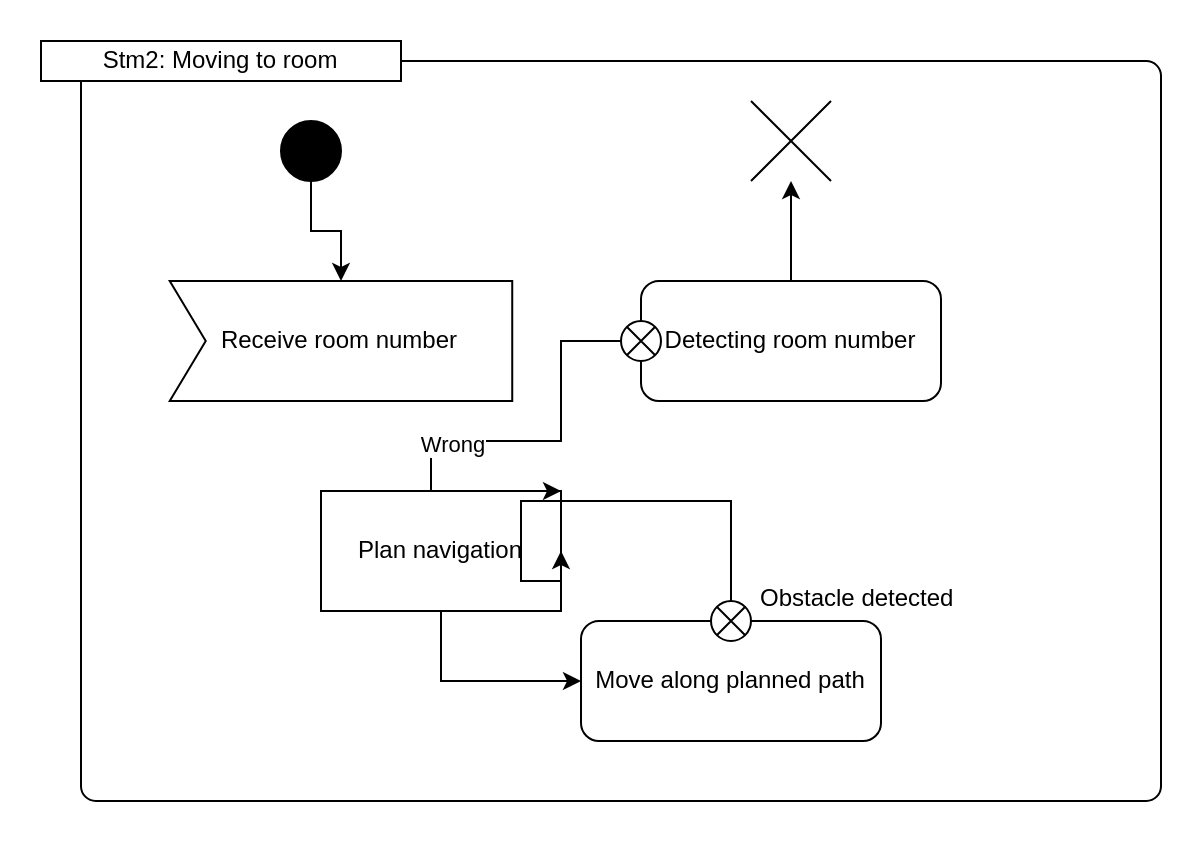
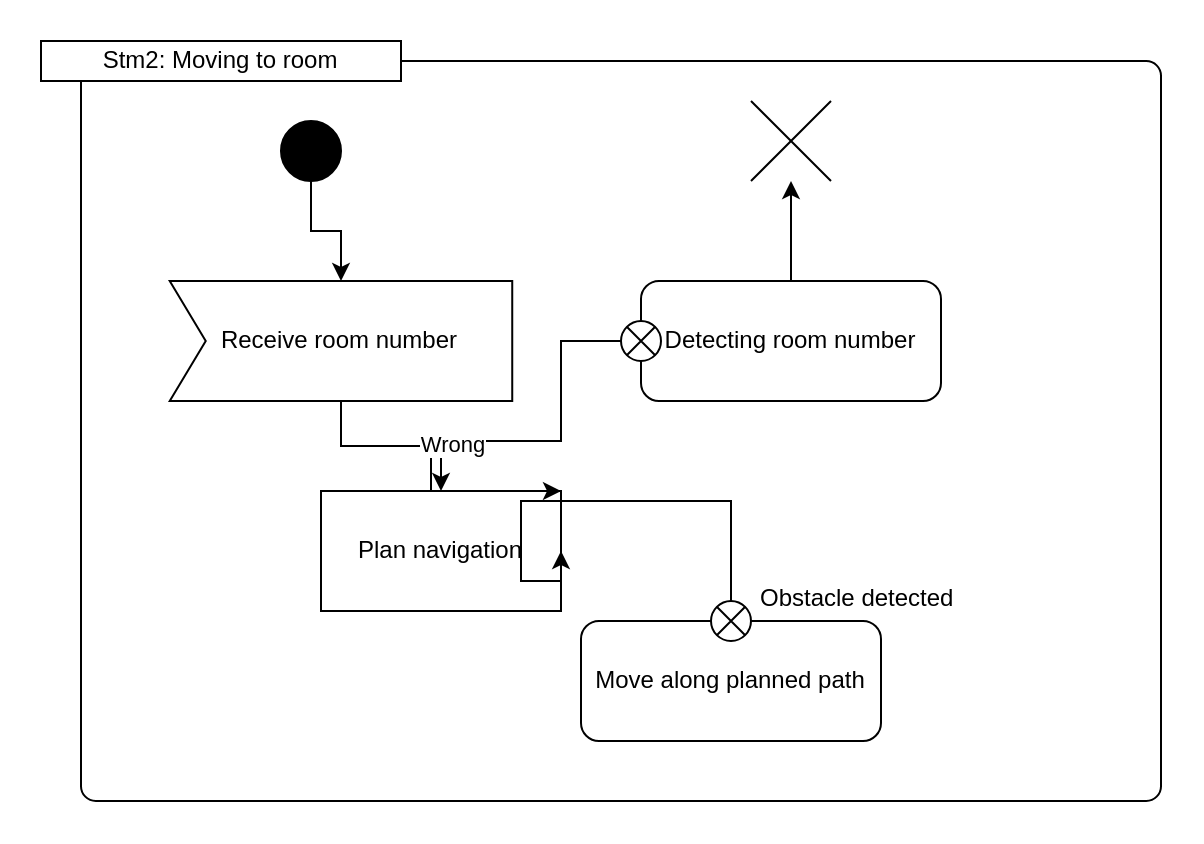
edge "Receive room number" -> "Plan navigation": added
edge "Plan navigation" -> "Move along planned path": removed
